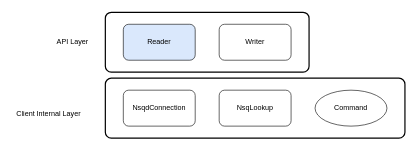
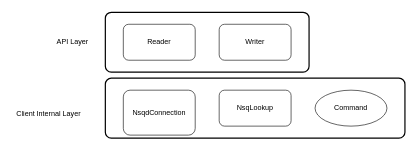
node "Reader": fillcolor #dae8fc -> #ffffff
node "NsqdConnection": size 72x36 -> 72x45
